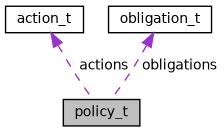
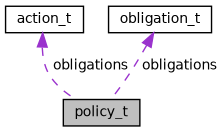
edge "policy_t" -> "action_t": label " actions" -> " obligations"
